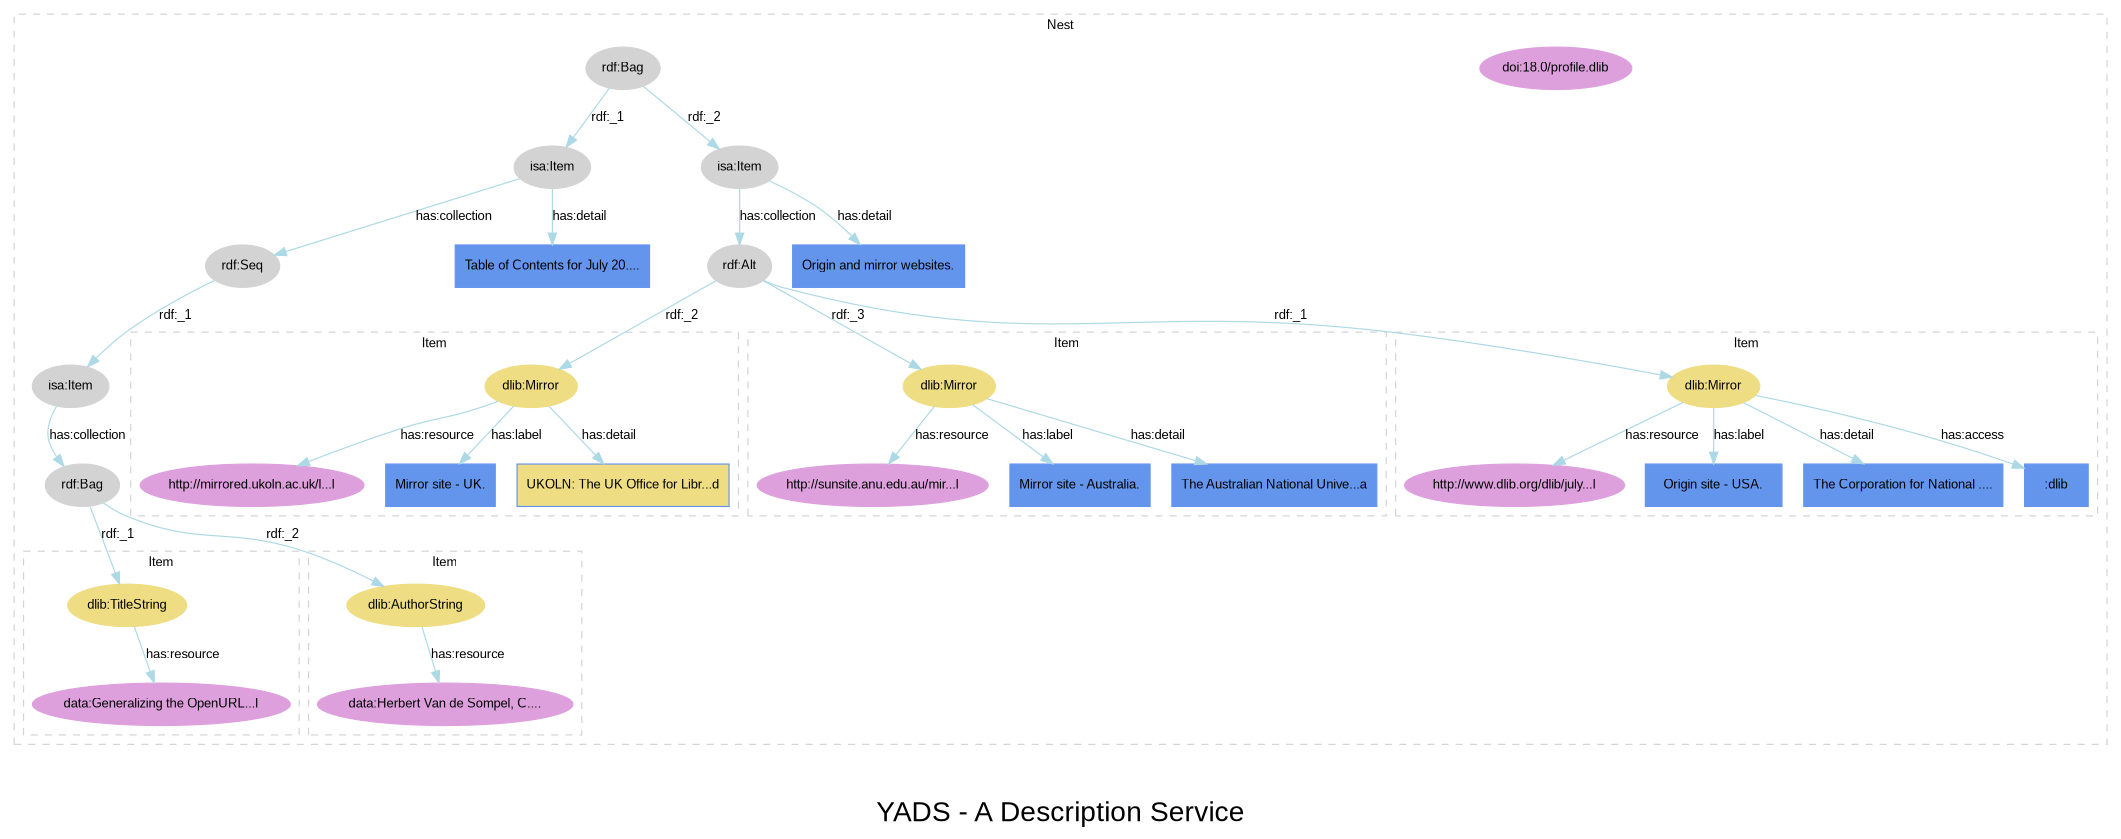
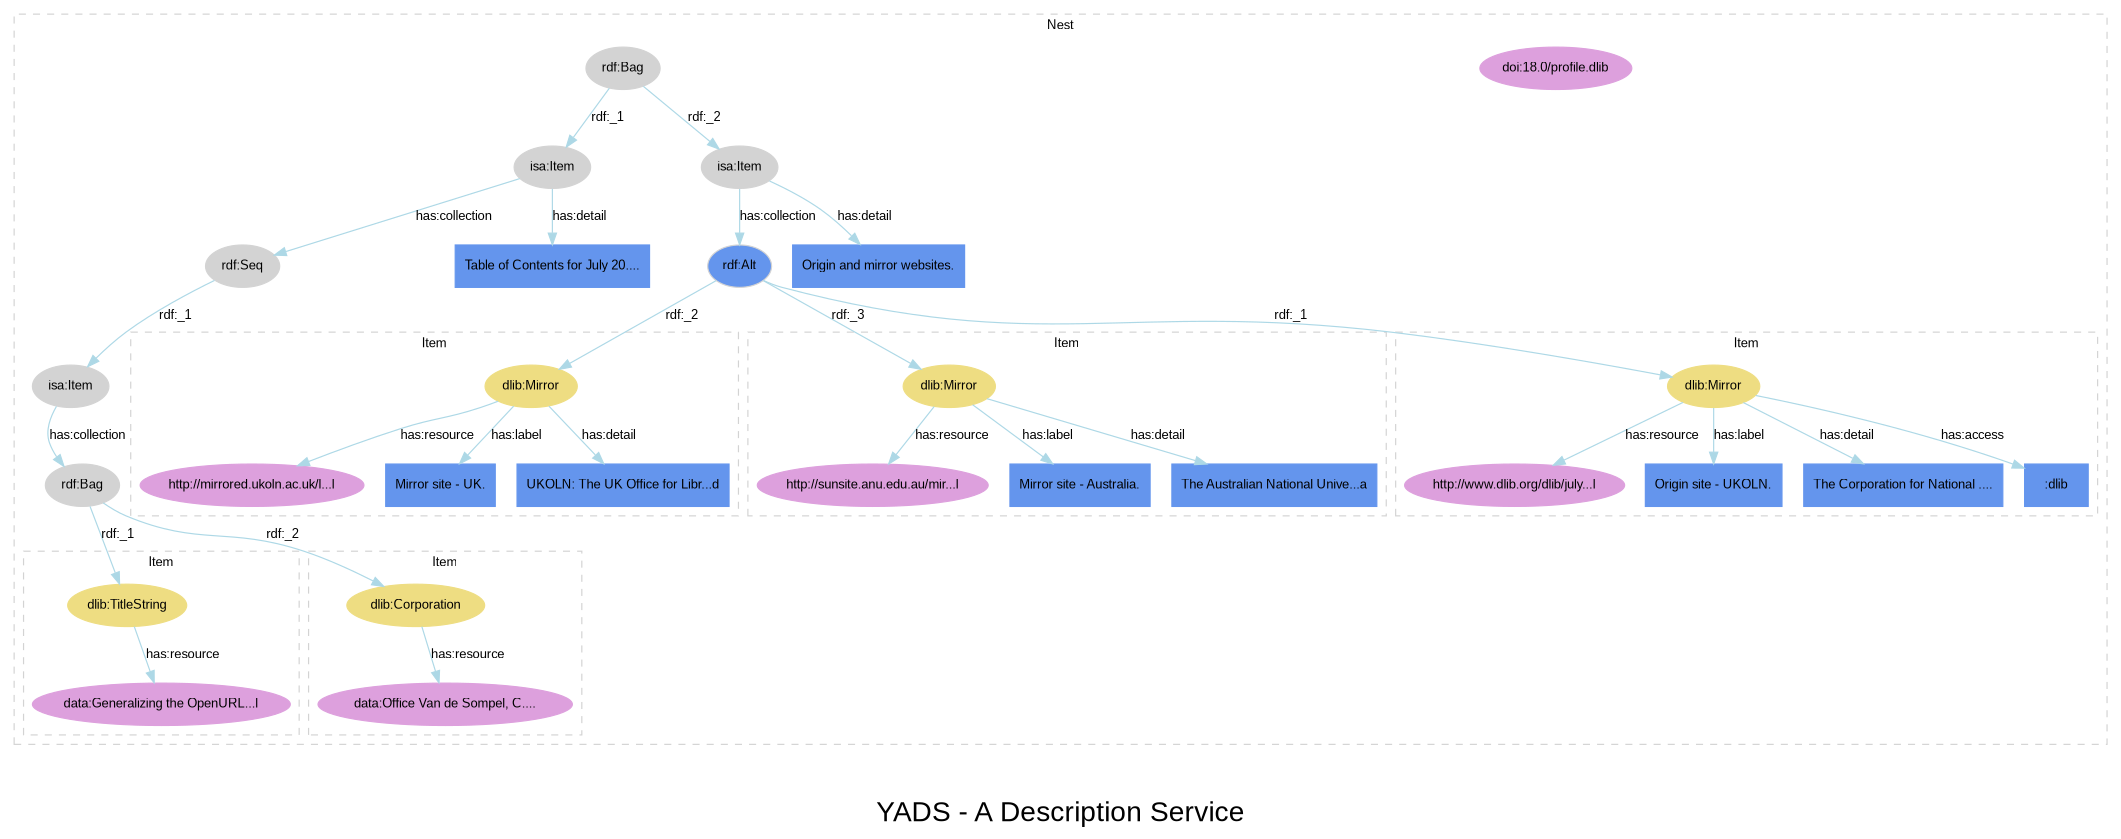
node "rdf:Alt": fillcolor lightgrey -> cornflowerblue
node "UKOLN: The UK Office for Libr...d": fillcolor lightgoldenrod -> cornflowerblue
node "Origin site - USA.": label "Origin site - USA." -> "Origin site - UKOLN."
node "dlib:AuthorString": label "dlib:AuthorString" -> "dlib:Corporation"
node "data:Herbert Van de Sompel, C....": label "data:Herbert Van de Sompel, C...." -> "data:Office Van de Sompel, C...."
